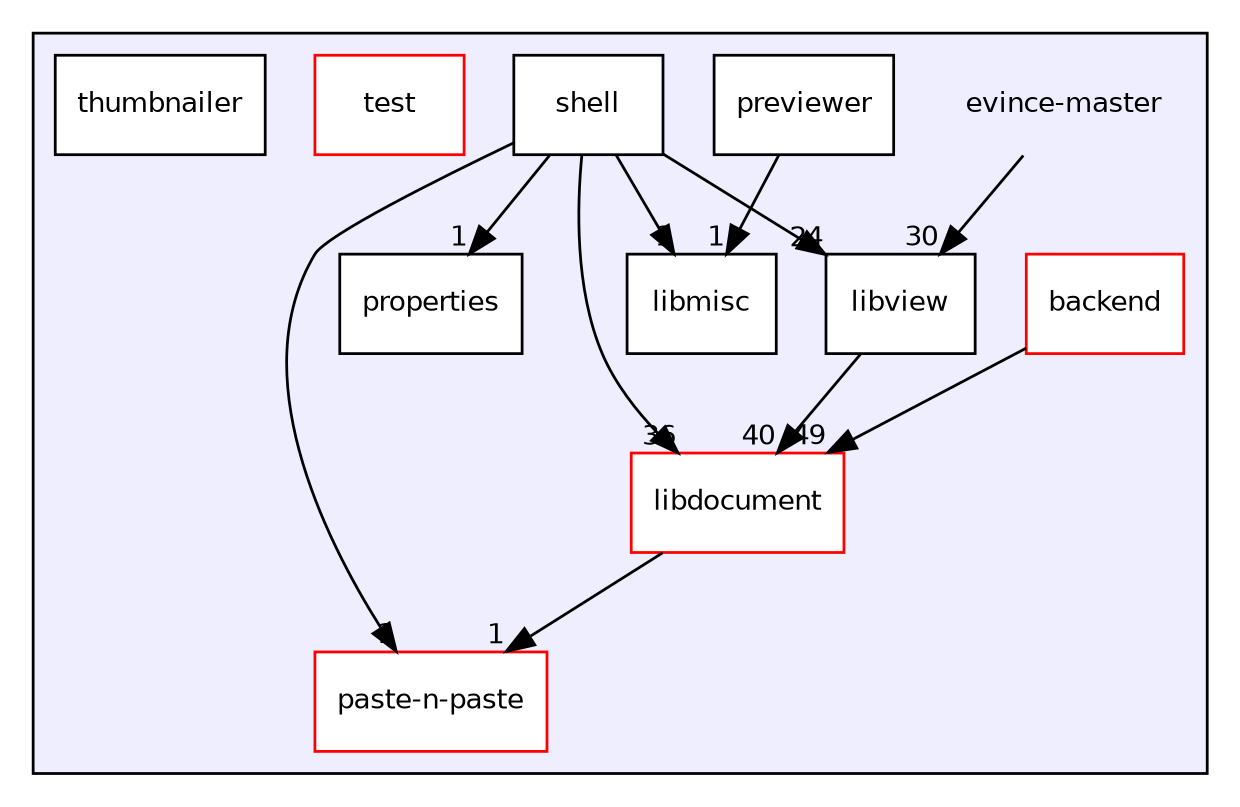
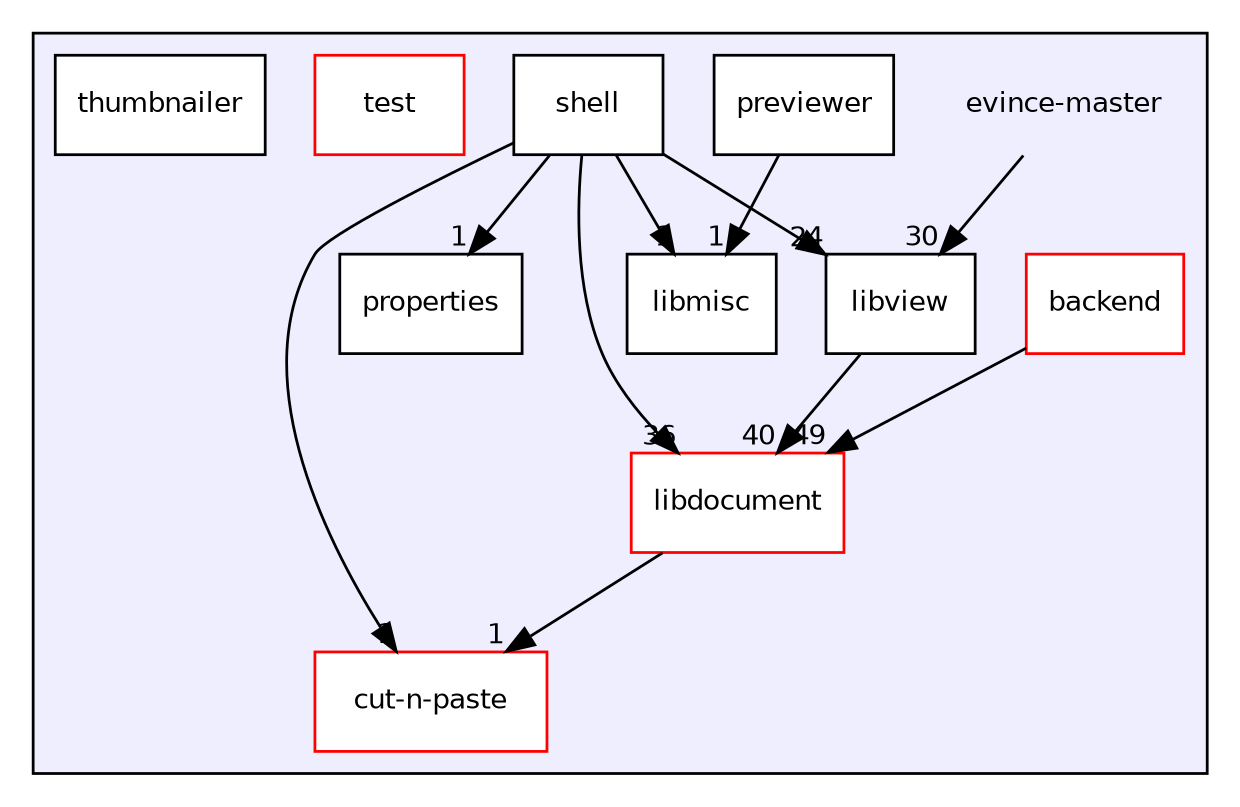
node "paste-n-paste": label "paste-n-paste" -> "cut-n-paste"
